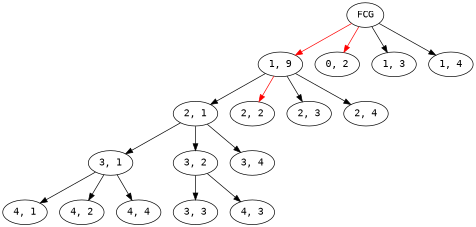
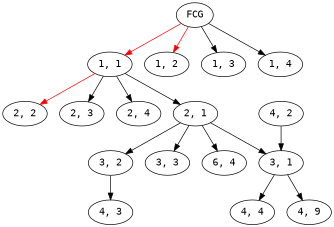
node "1, 9": label "1, 9" -> "1, 1"
node "0, 2": label "0, 2" -> "1, 2"
node "3, 4": label "3, 4" -> "6, 4"
edge "3, 2" -> "3, 3": now "2, 1" -> "3, 3"
edge "3, 1" -> "4, 2": reversed
node "4, 1": label "4, 1" -> "4, 9"
